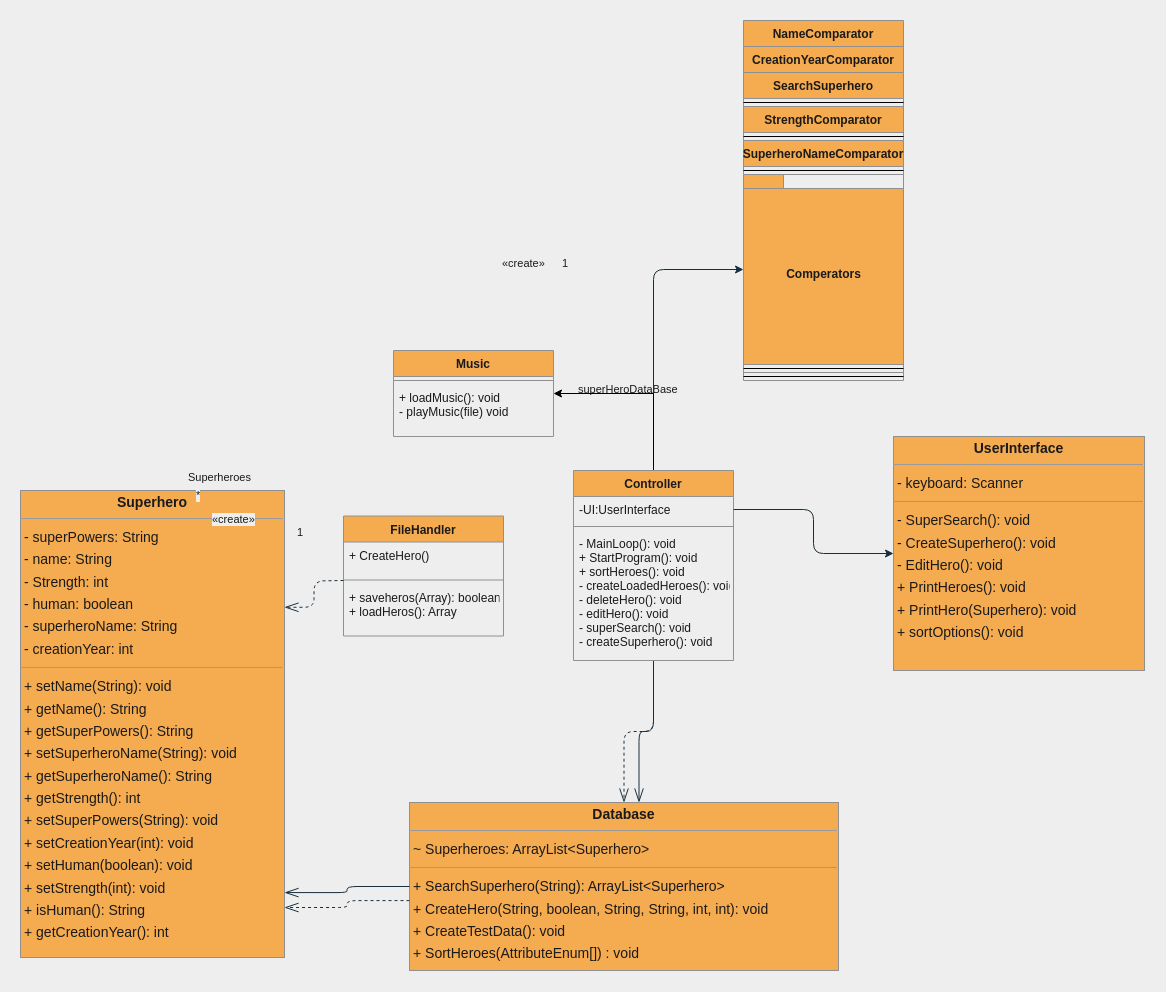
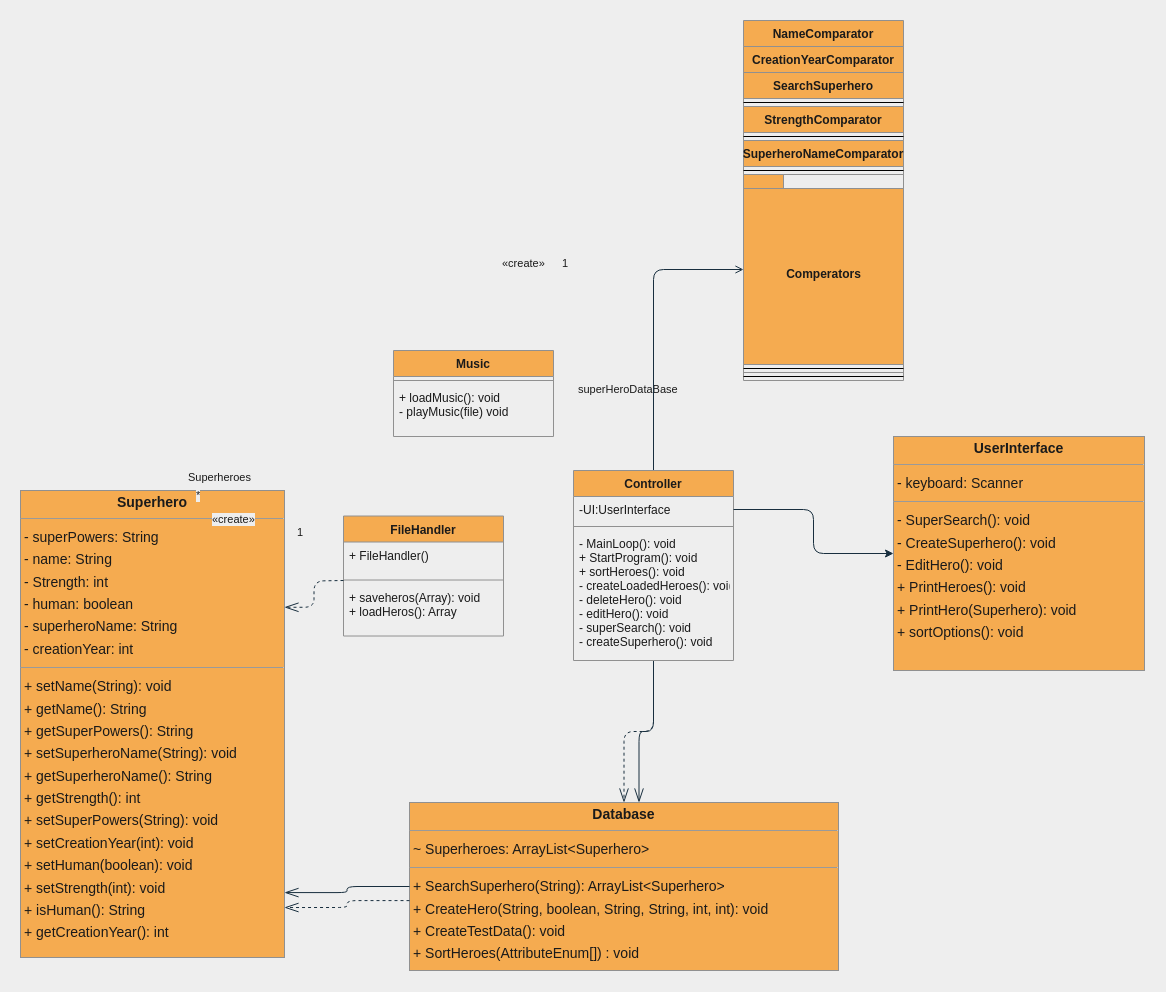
edge "Controller" -> "Comperators": arrowhead classic -> open
edge "Controller" -> "Music": removed
node "+ CreateHero()": label "+ CreateHero()" -> "+ FileHandler()"
node "+ saveheros(Array): boolean + loadHeros(): Array": label "+ saveheros(Array): boolean + loadHeros(): Array" -> "+ saveheros(Array): void + loadHeros(): Array"
